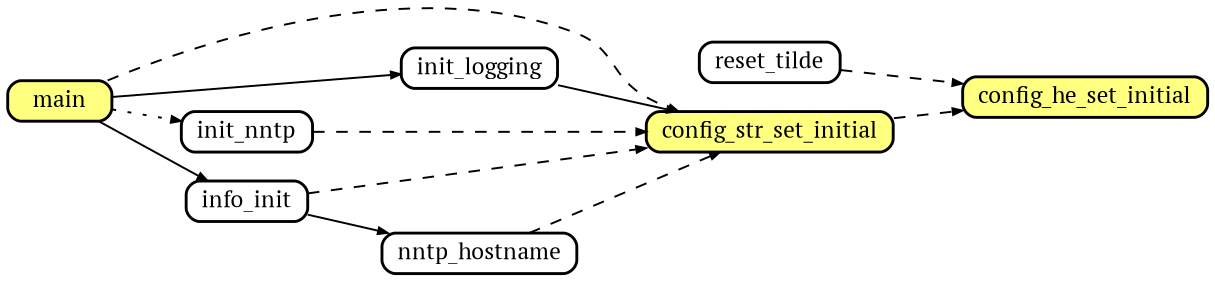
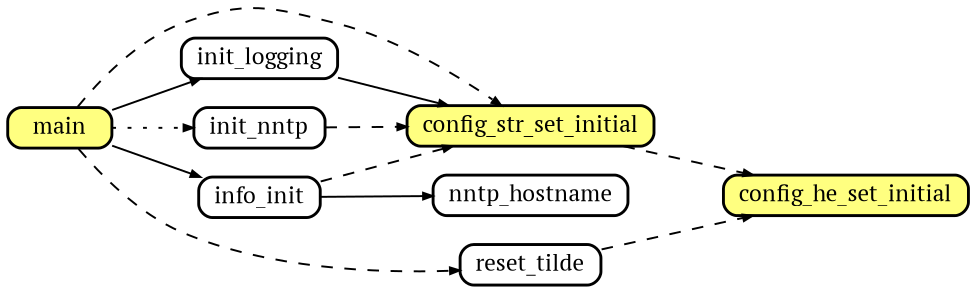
edge "nntp_hostname" -> "config_str_set_initial": removed
edge "main" -> "reset_tilde": added
